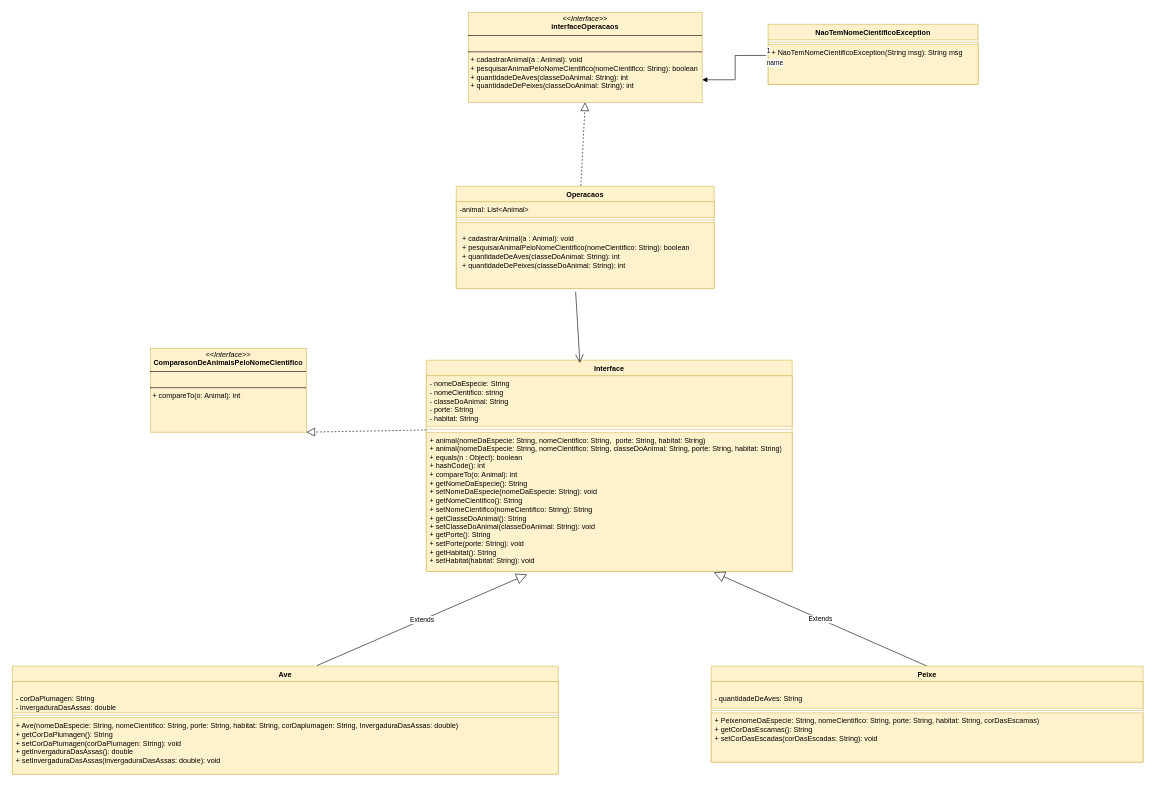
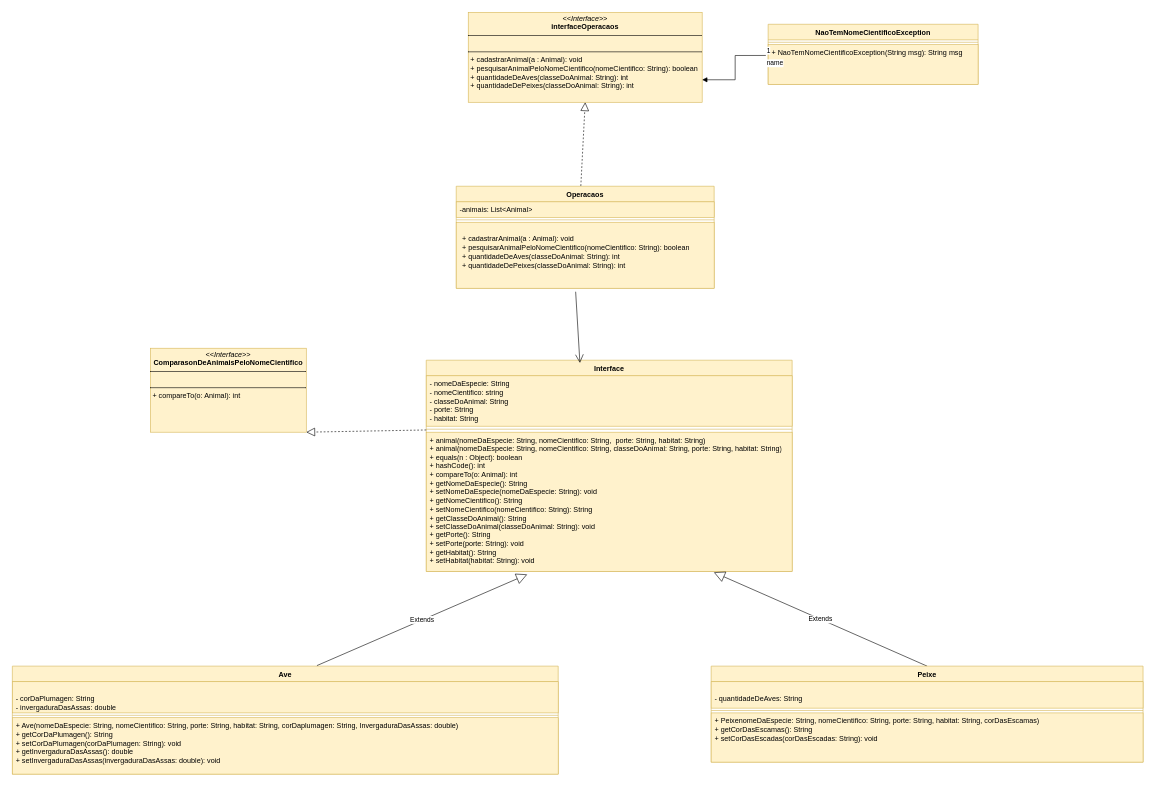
node "-animal: List<Animal>": label "-animal: List<Animal>" -> "-animais: List<Animal>"
